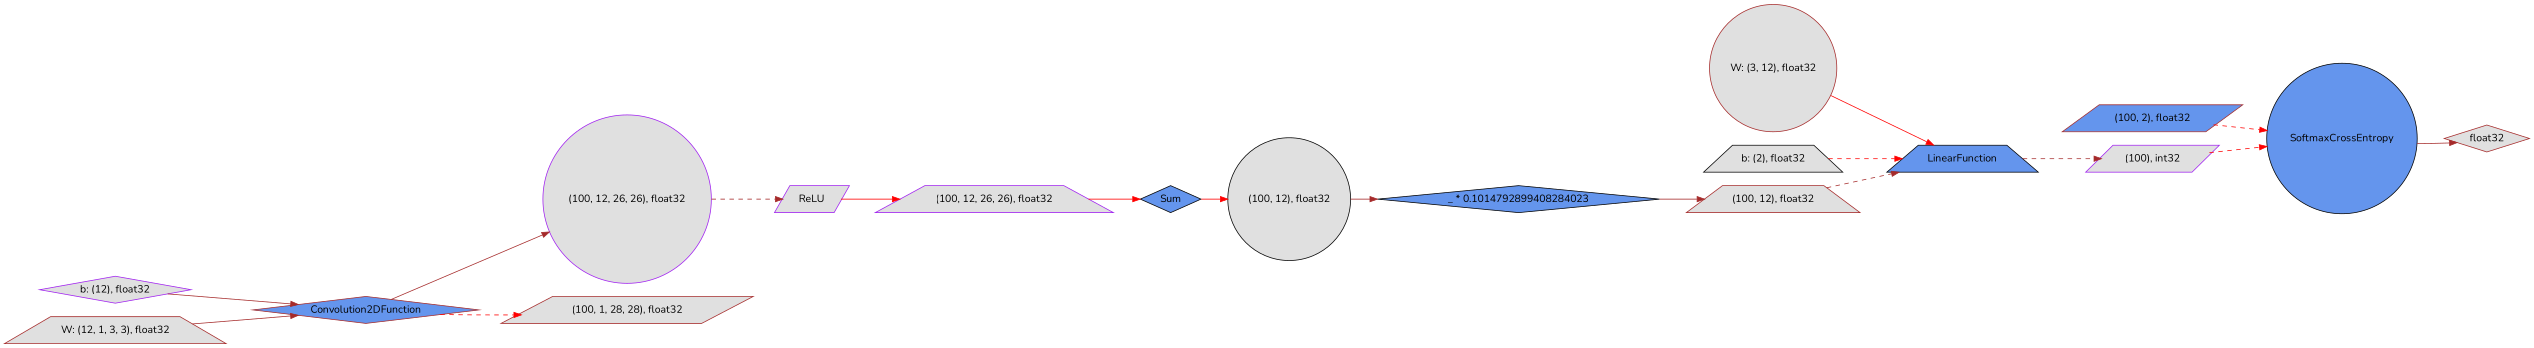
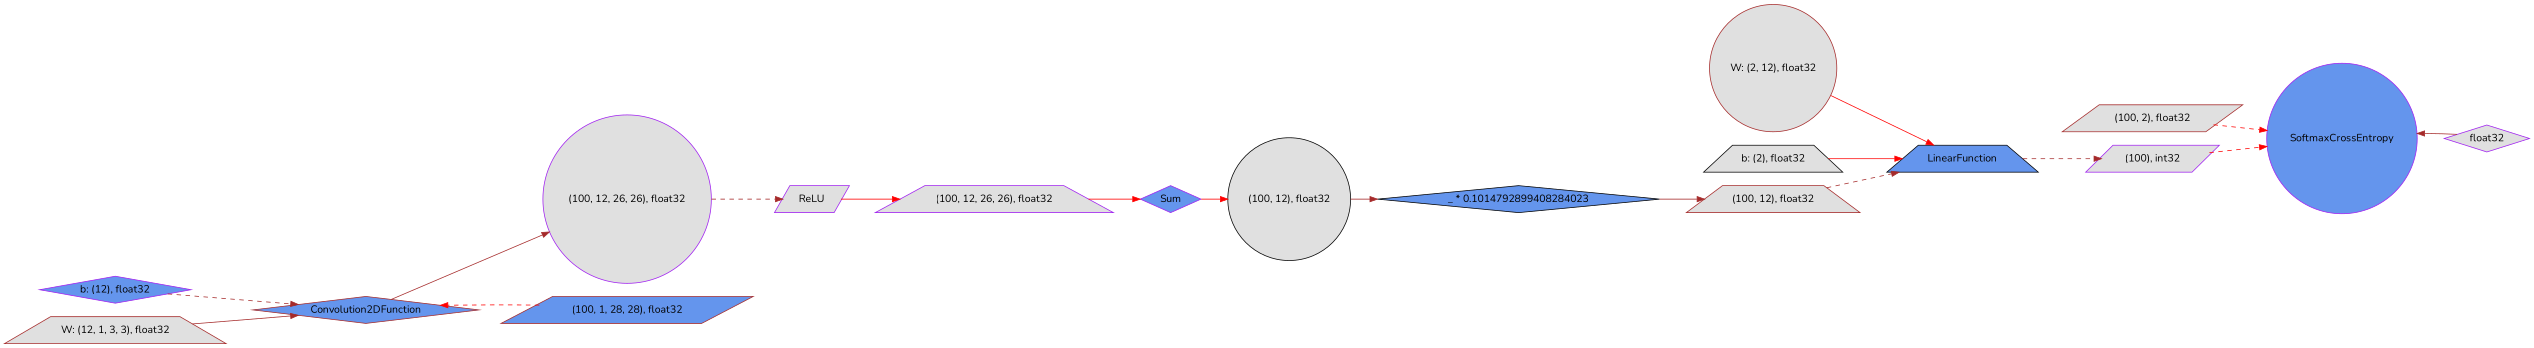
node "W: (3, 12), float32": label "W: (3, 12), float32" -> "W: (2, 12), float32"
node "(100, 2), float32": fillcolor #6495ed -> #e0e0e0
node "SoftmaxCrossEntropy": color black -> purple
node "float32": color brown -> purple
edge "SoftmaxCrossEntropy" -> "float32": reversed
edge "b: (2), float32" -> "LinearFunction": style dashed -> solid
node "Sum": color black -> purple
node "b: (12), float32": fillcolor #e0e0e0 -> #6495ed
edge "b: (12), float32" -> "Convolution2DFunction": style solid -> dashed
node "(100, 1, 28, 28), float32": fillcolor #e0e0e0 -> #6495ed
edge "Convolution2DFunction" -> "(100, 1, 28, 28), float32": reversed
